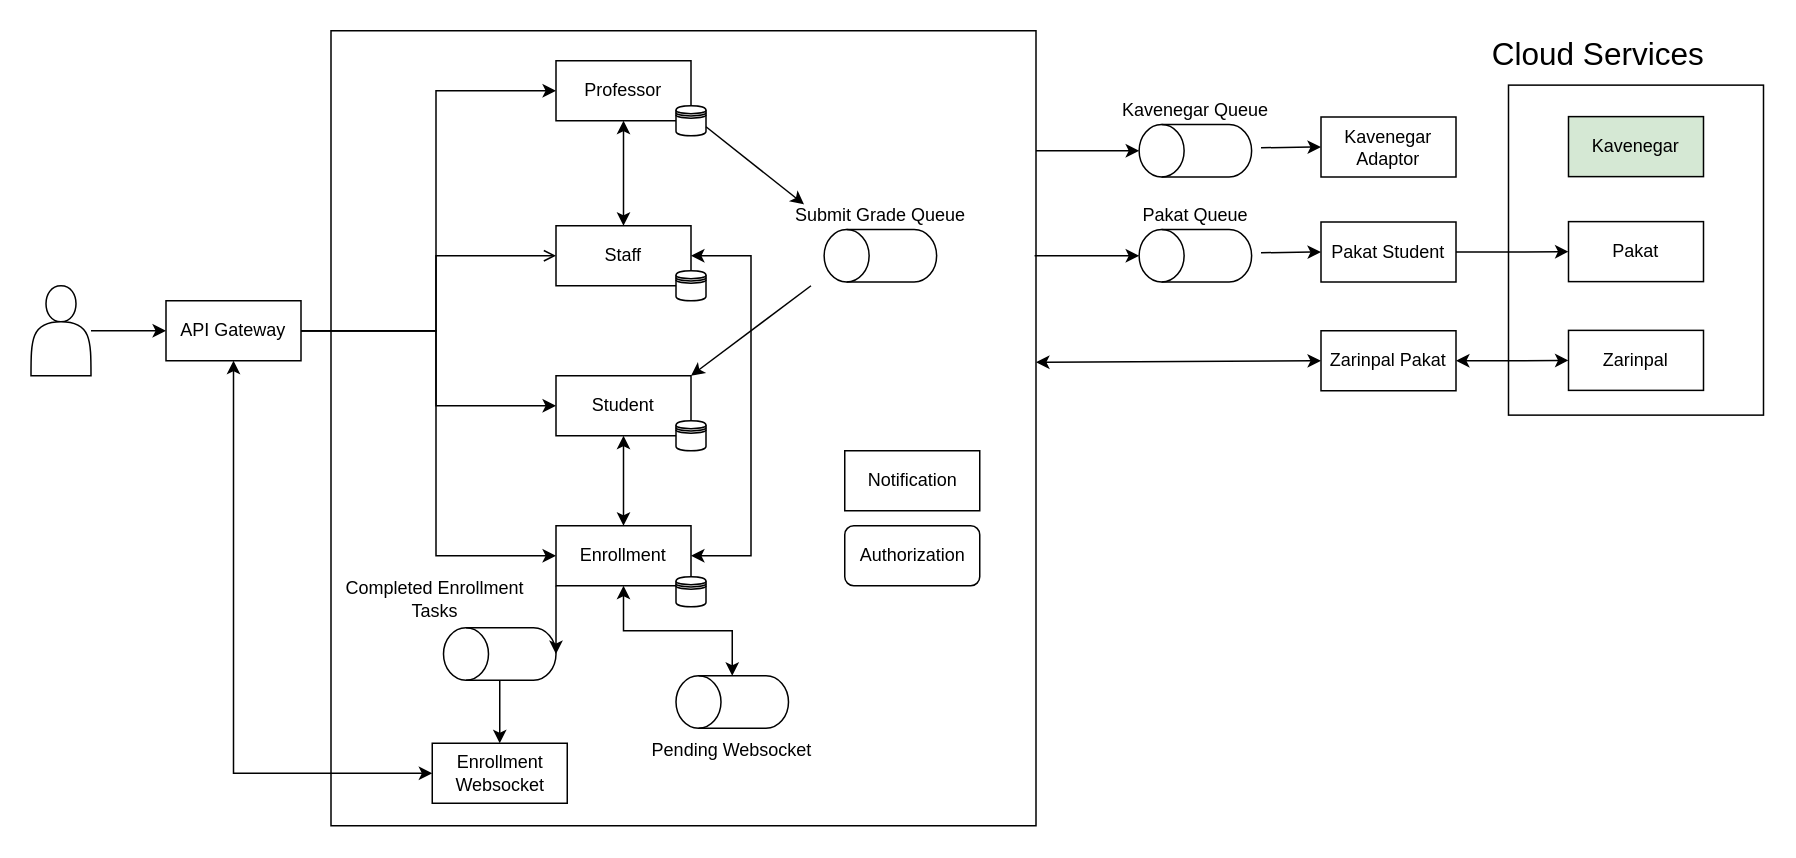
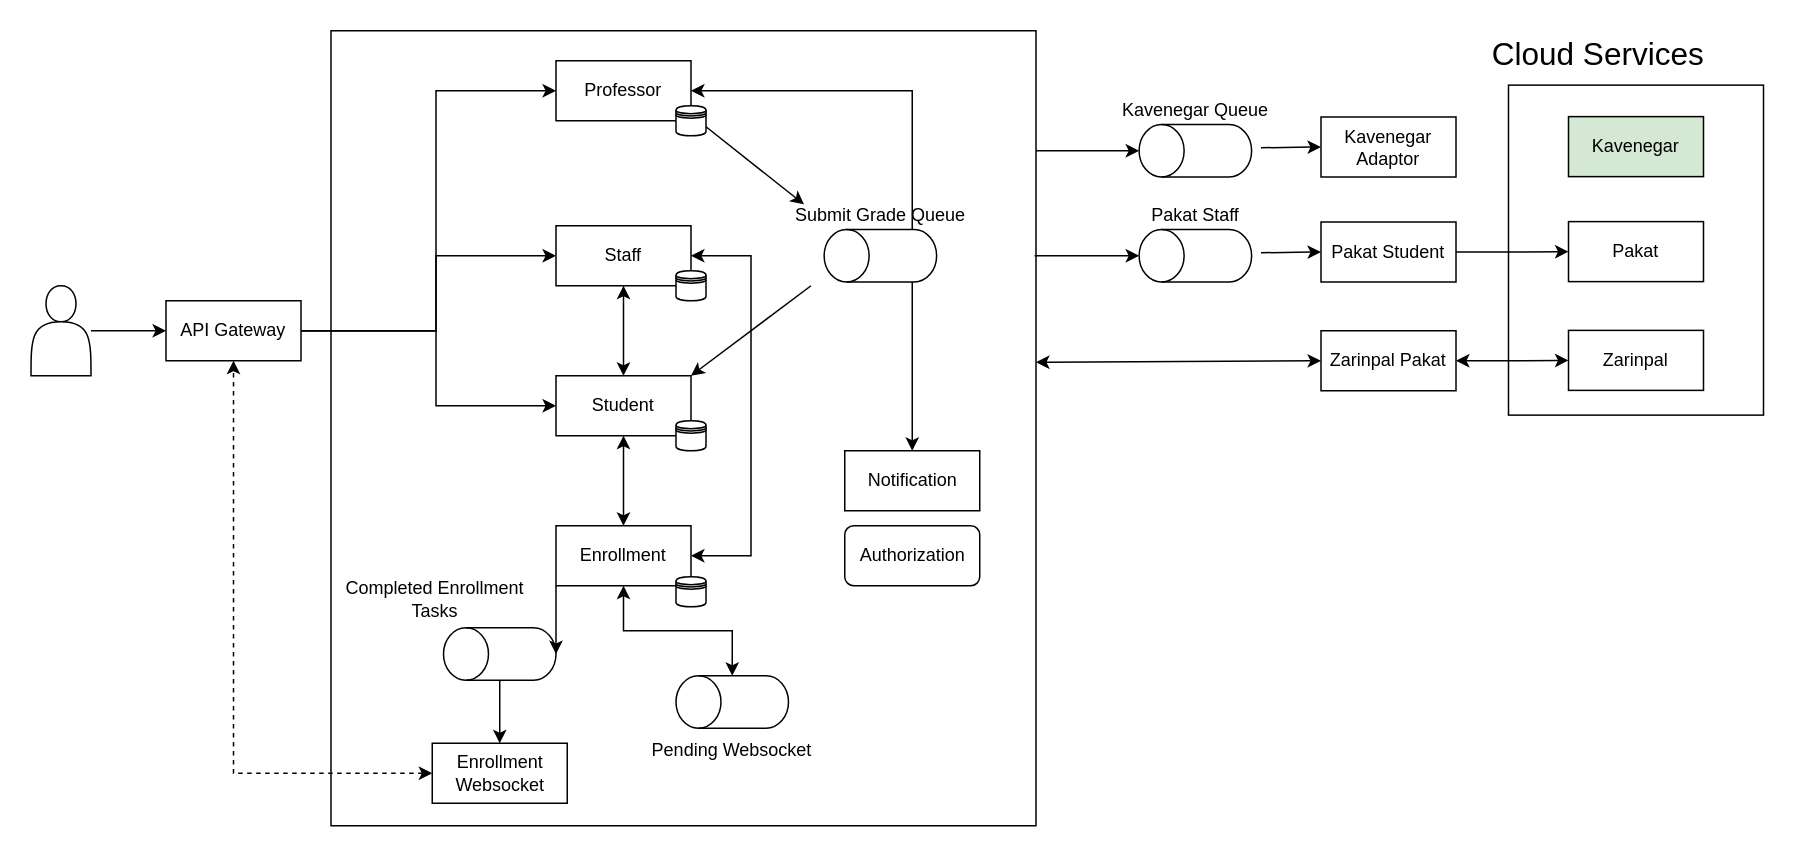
edge "Professor" -- "Staff": now "Professor" -- "Notification"
node "Pakat Queue": label "Pakat Queue" -> "Pakat Staff"
edge "API Gateway" -> "Staff": arrowhead open -> classic
edge "Staff" -- "Student": added
edge "API Gateway" -> "Enrollment": removed
edge "API Gateway" -- "Enrollment Websocket": style solid -> dashed
